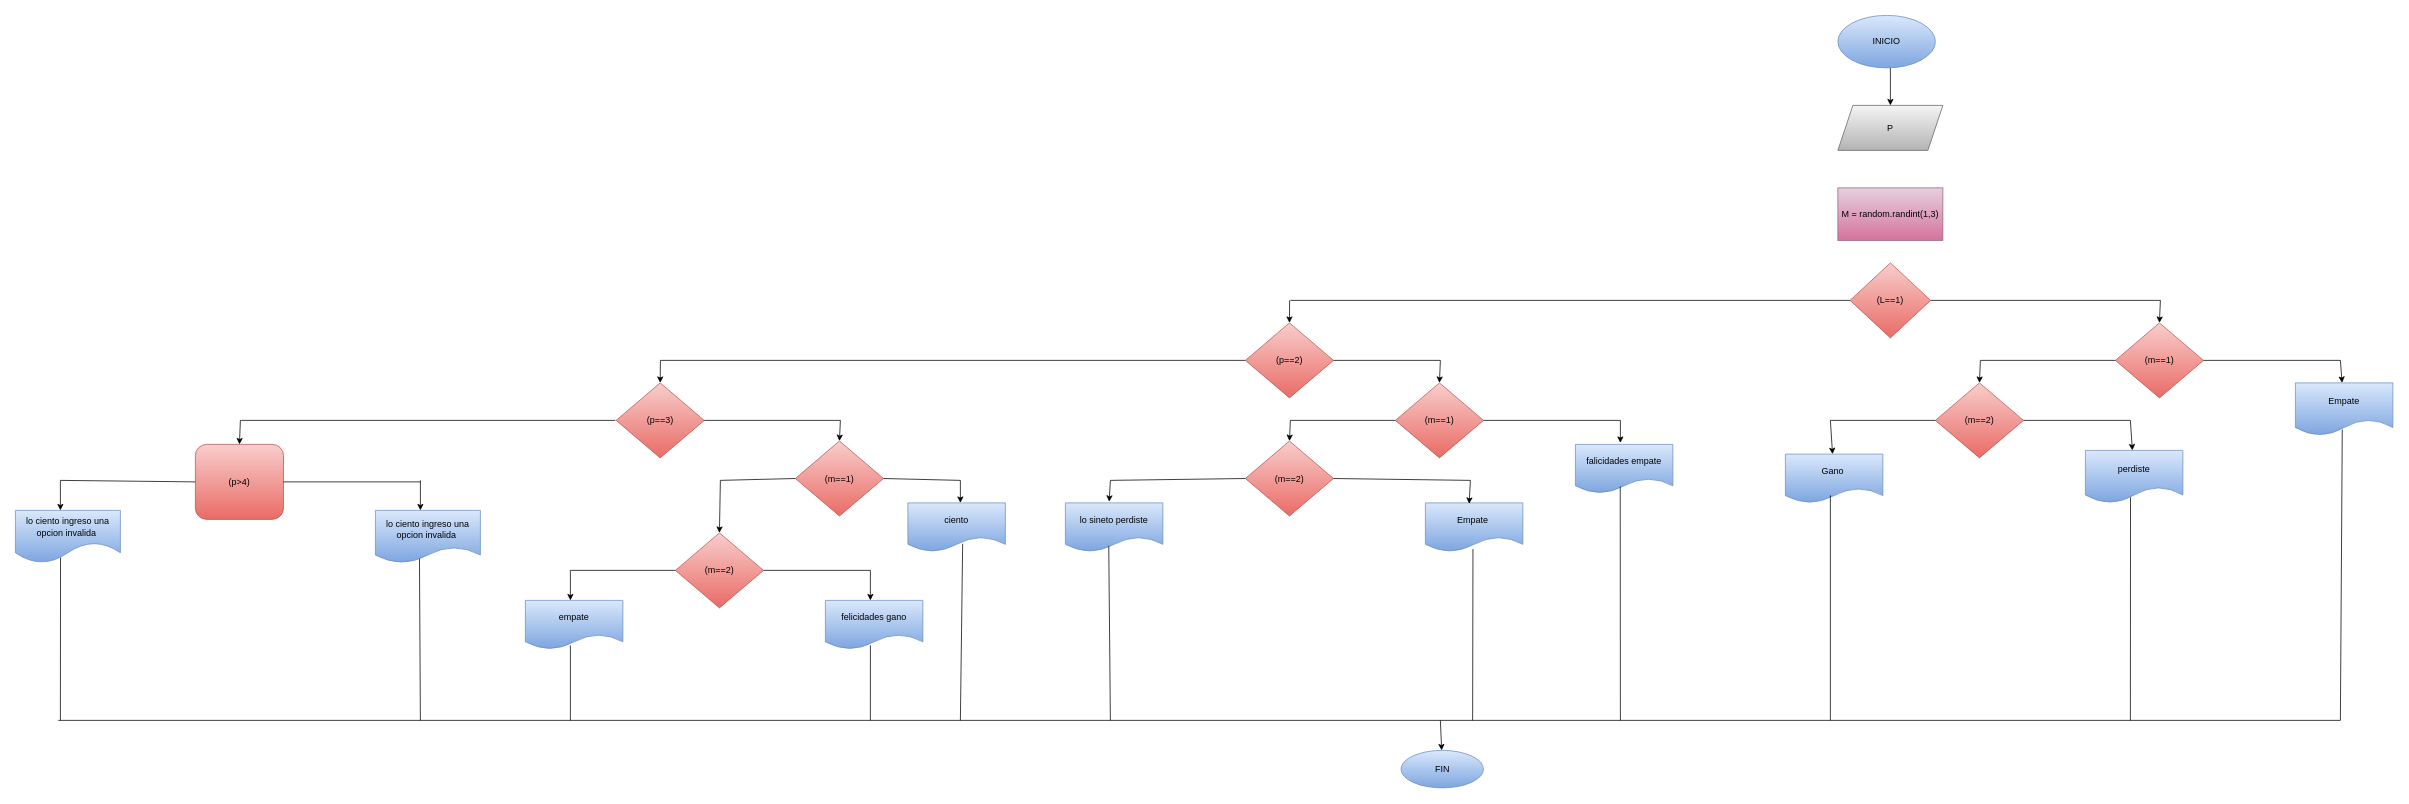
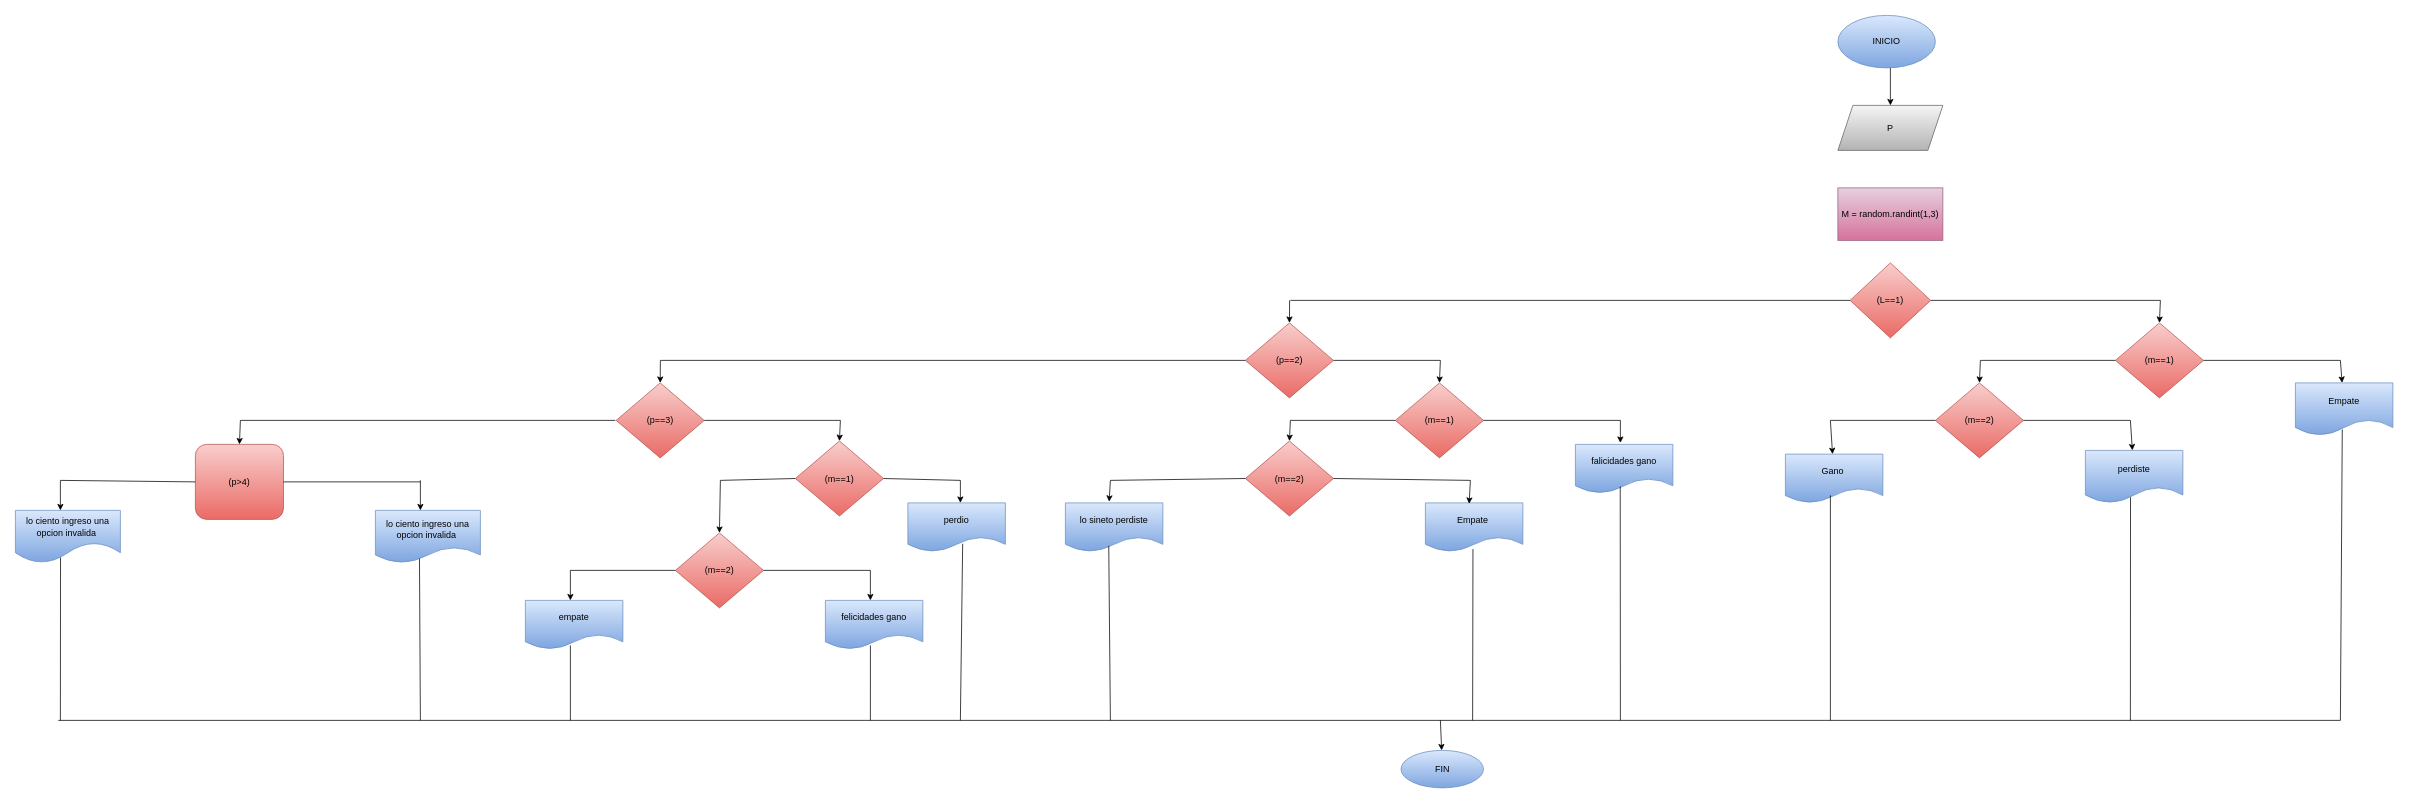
node "falicidades empate": label "falicidades empate" -> "falicidades gano"
node "ciento": label "ciento" -> "perdio"
